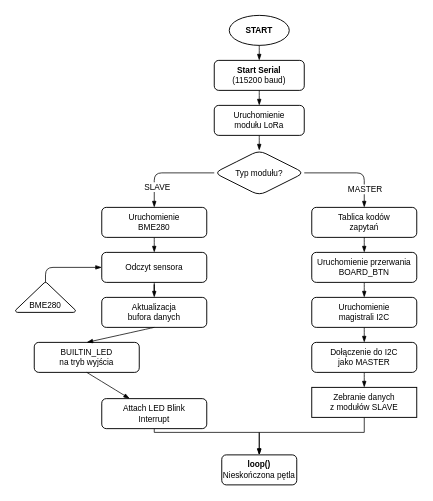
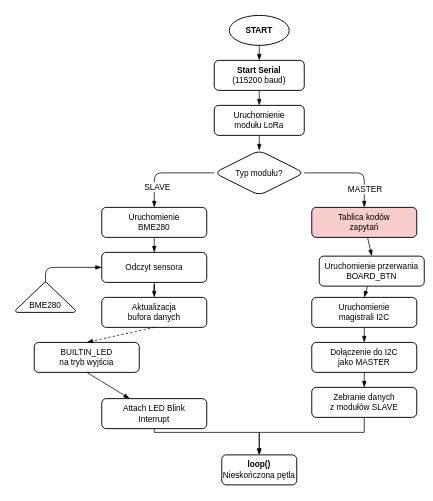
node "Tablica kodówzapytań": fillcolor #ffffff -> #f8cecc
node "Uruchomienie przerwania BOARD_BTN": moved (364, 267) -> (372, 271)
edge "Aktualizacjabufora danych" -> "BUILTIN_LEDna tryb wyjścia": style solid -> dashed
node "Zebranie danych z modułów SLAVE": shape rectangle -> rounded rectangle
